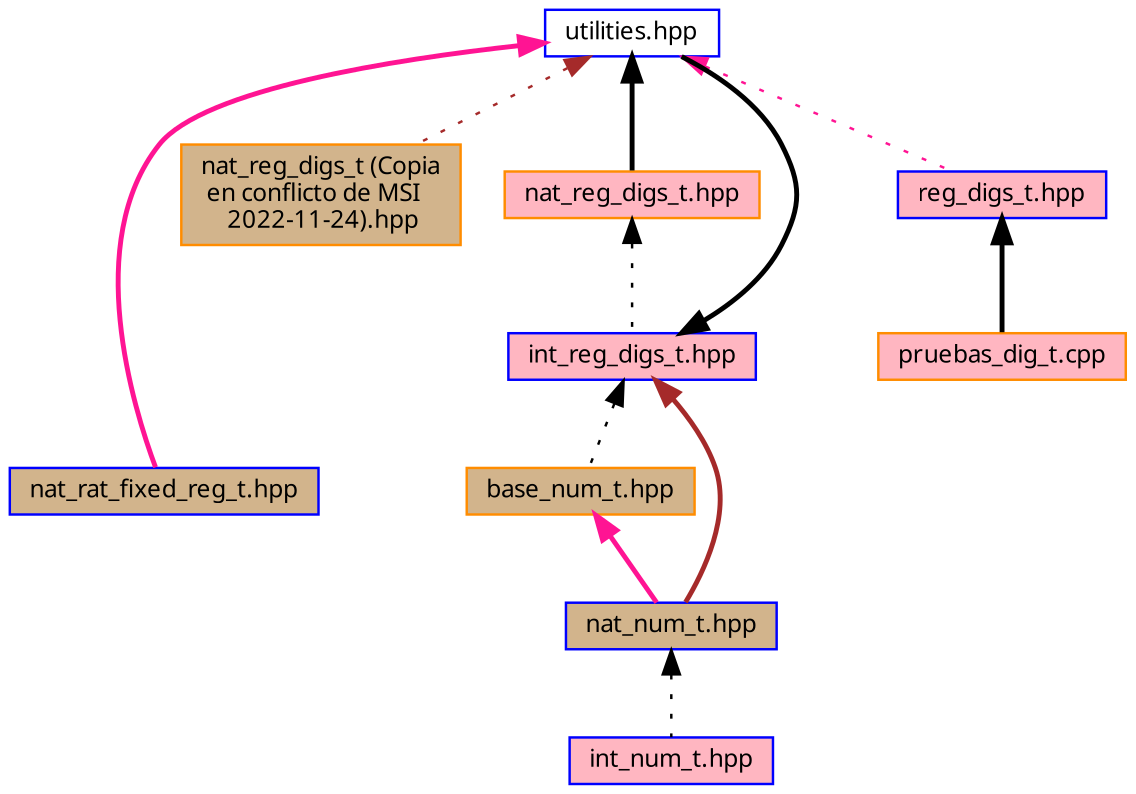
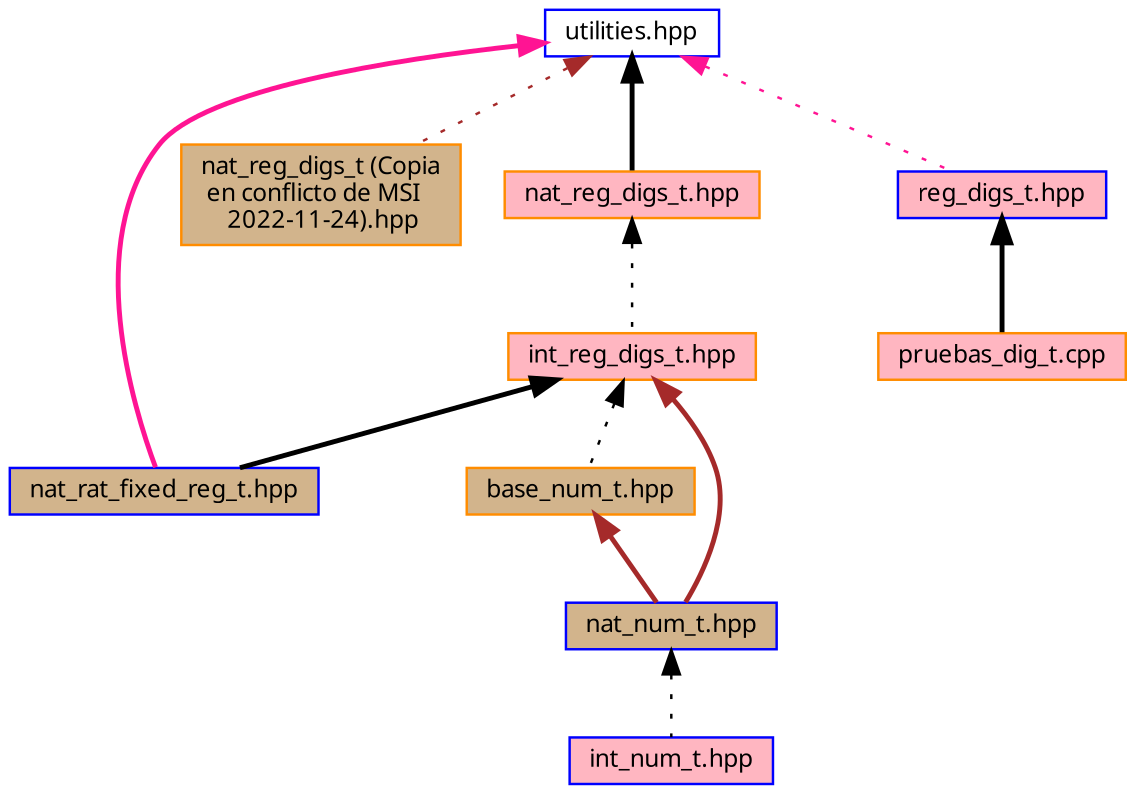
edge "utilities.hpp" -> "int_reg_digs_t.hpp": now "nat_rat_fixed_reg_t.hpp" -> "int_reg_digs_t.hpp"
node "int_reg_digs_t.hpp": color blue -> darkorange
edge "nat_num_t.hpp" -> "base_num_t.hpp": color deeppink -> brown
